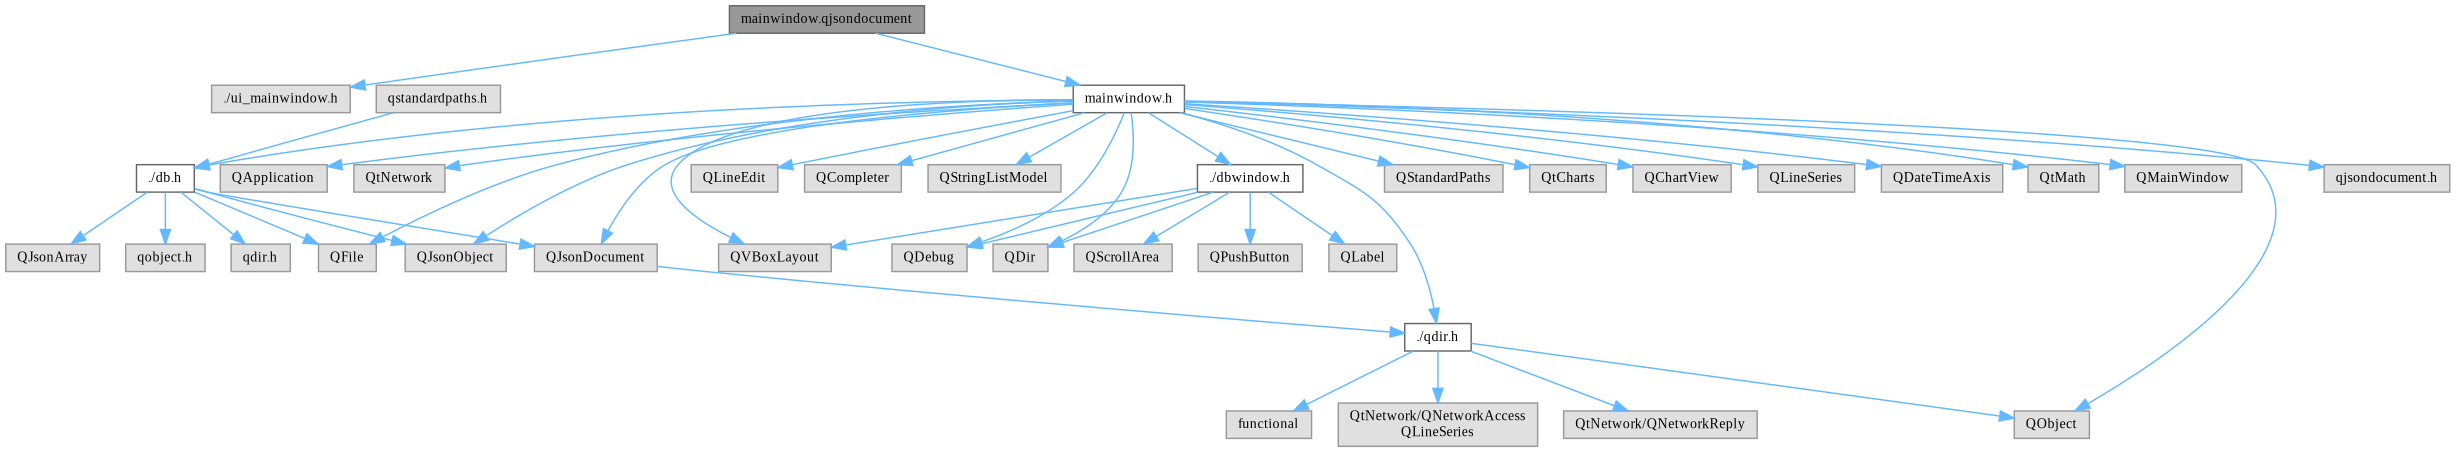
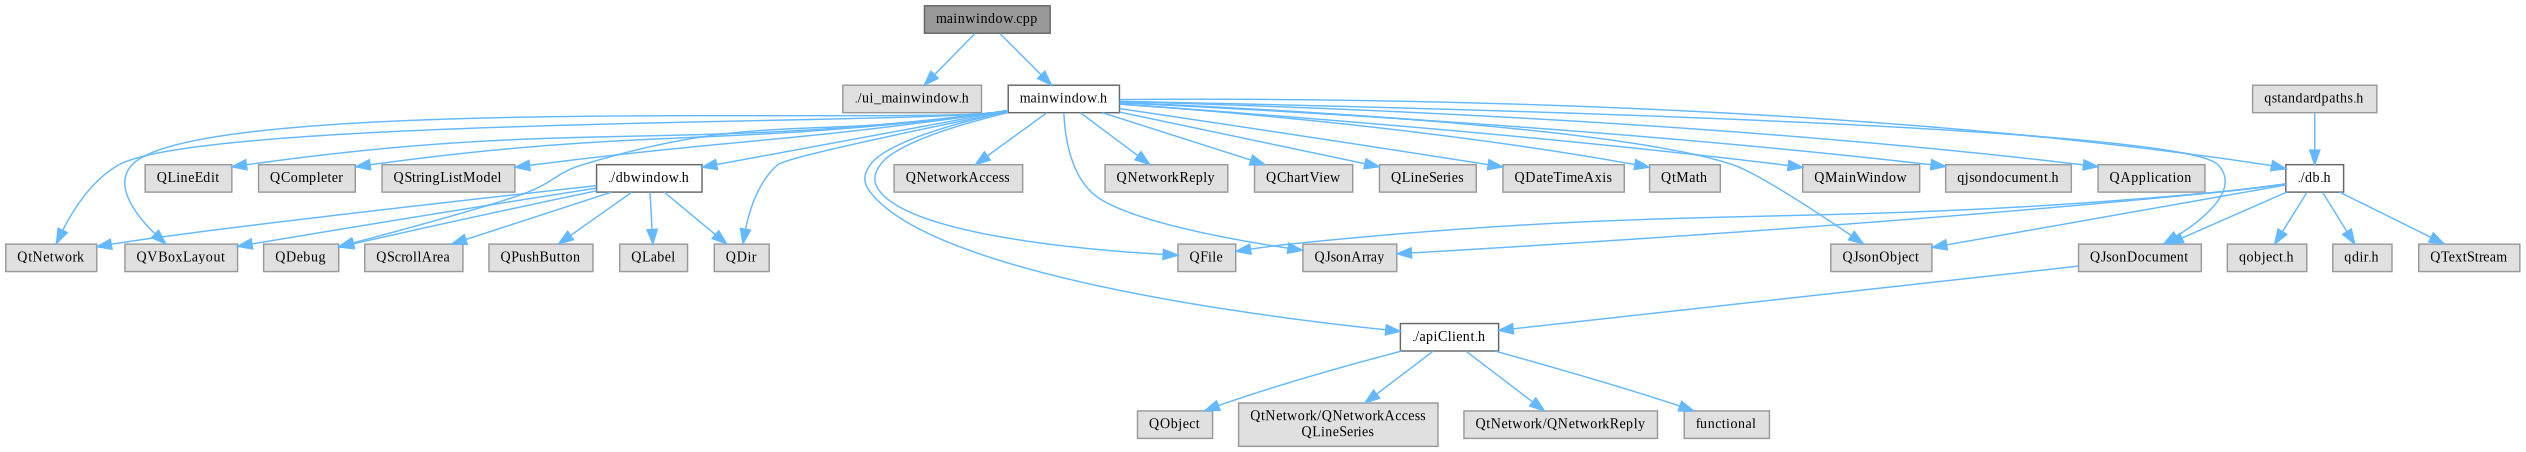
node "mainwindow.qjsondocument": label "mainwindow.qjsondocument" -> "mainwindow.cpp"
edge "mainwindow.h" -> "QObject": now "mainwindow.h" -> "QJsonArray"
node "QStandardPaths": label "QStandardPaths" -> "QNetworkAccess"
node "QtCharts": label "QtCharts" -> "QNetworkReply"
edge "./dbwindow.h" -> "QtNetwork": added
node "QTextStream": added
node "./qdir.h": label "./qdir.h" -> "./apiClient.h"
